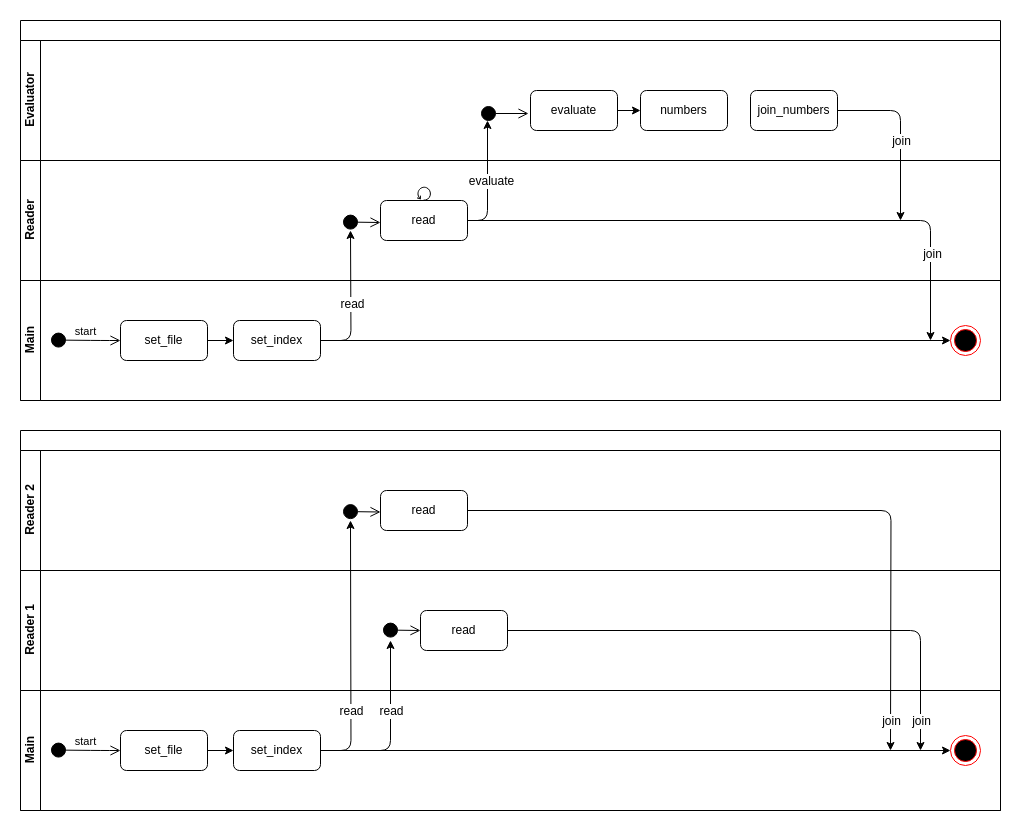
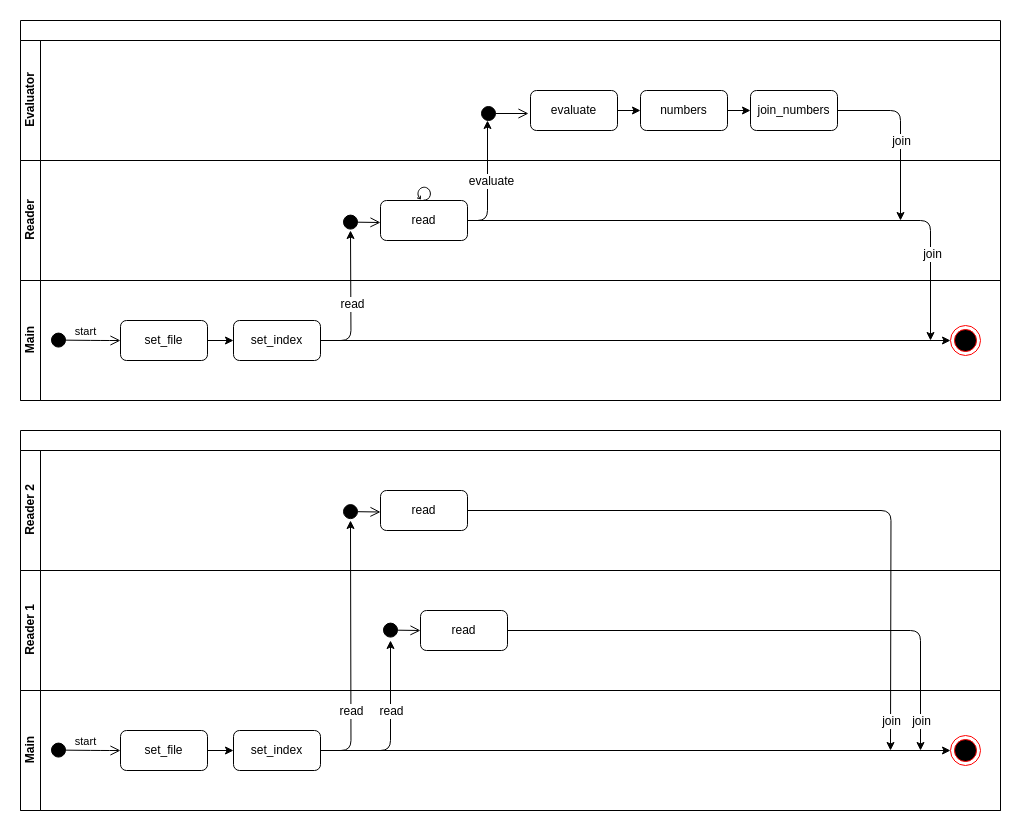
edge "numbers" -> "join_numbers": added
